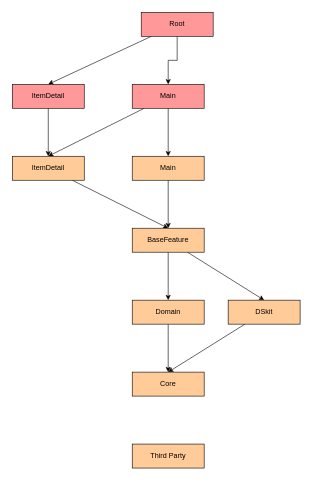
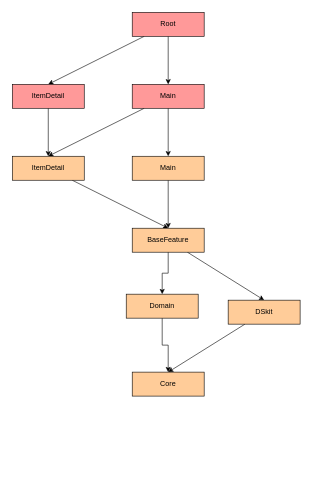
node "Root": moved (177, 24) -> (168, 24)
node "Domain": moved (168, 312) -> (162, 306)
node "Third Party": removed
